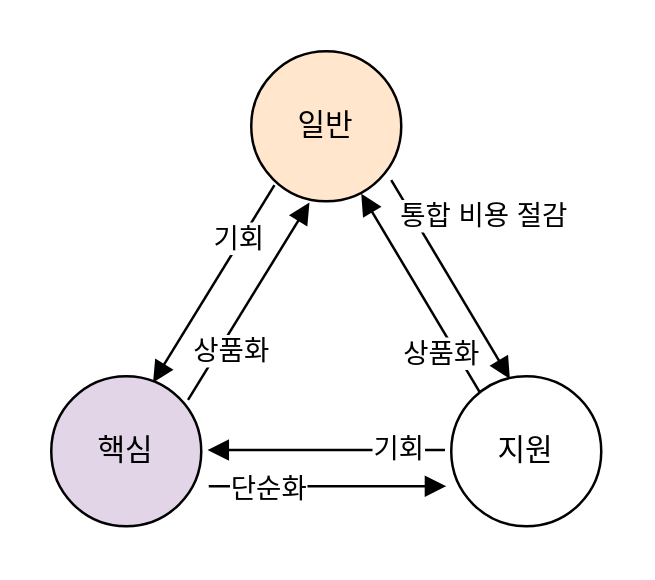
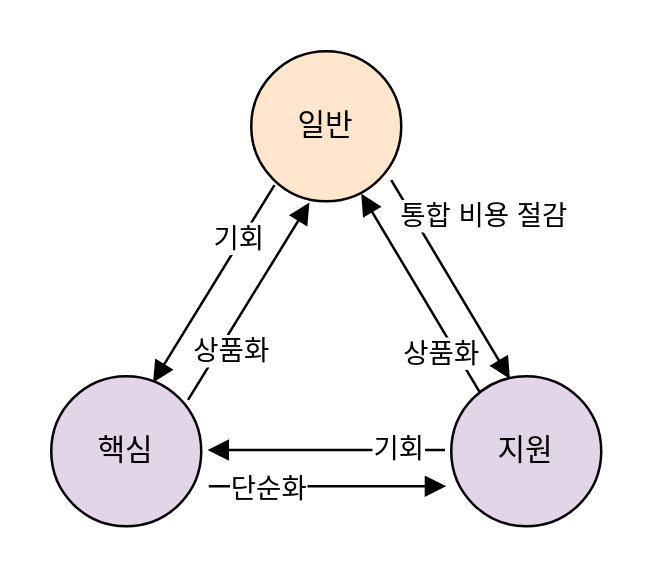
node "지원": fillcolor #ffffff -> #e1d5e7
